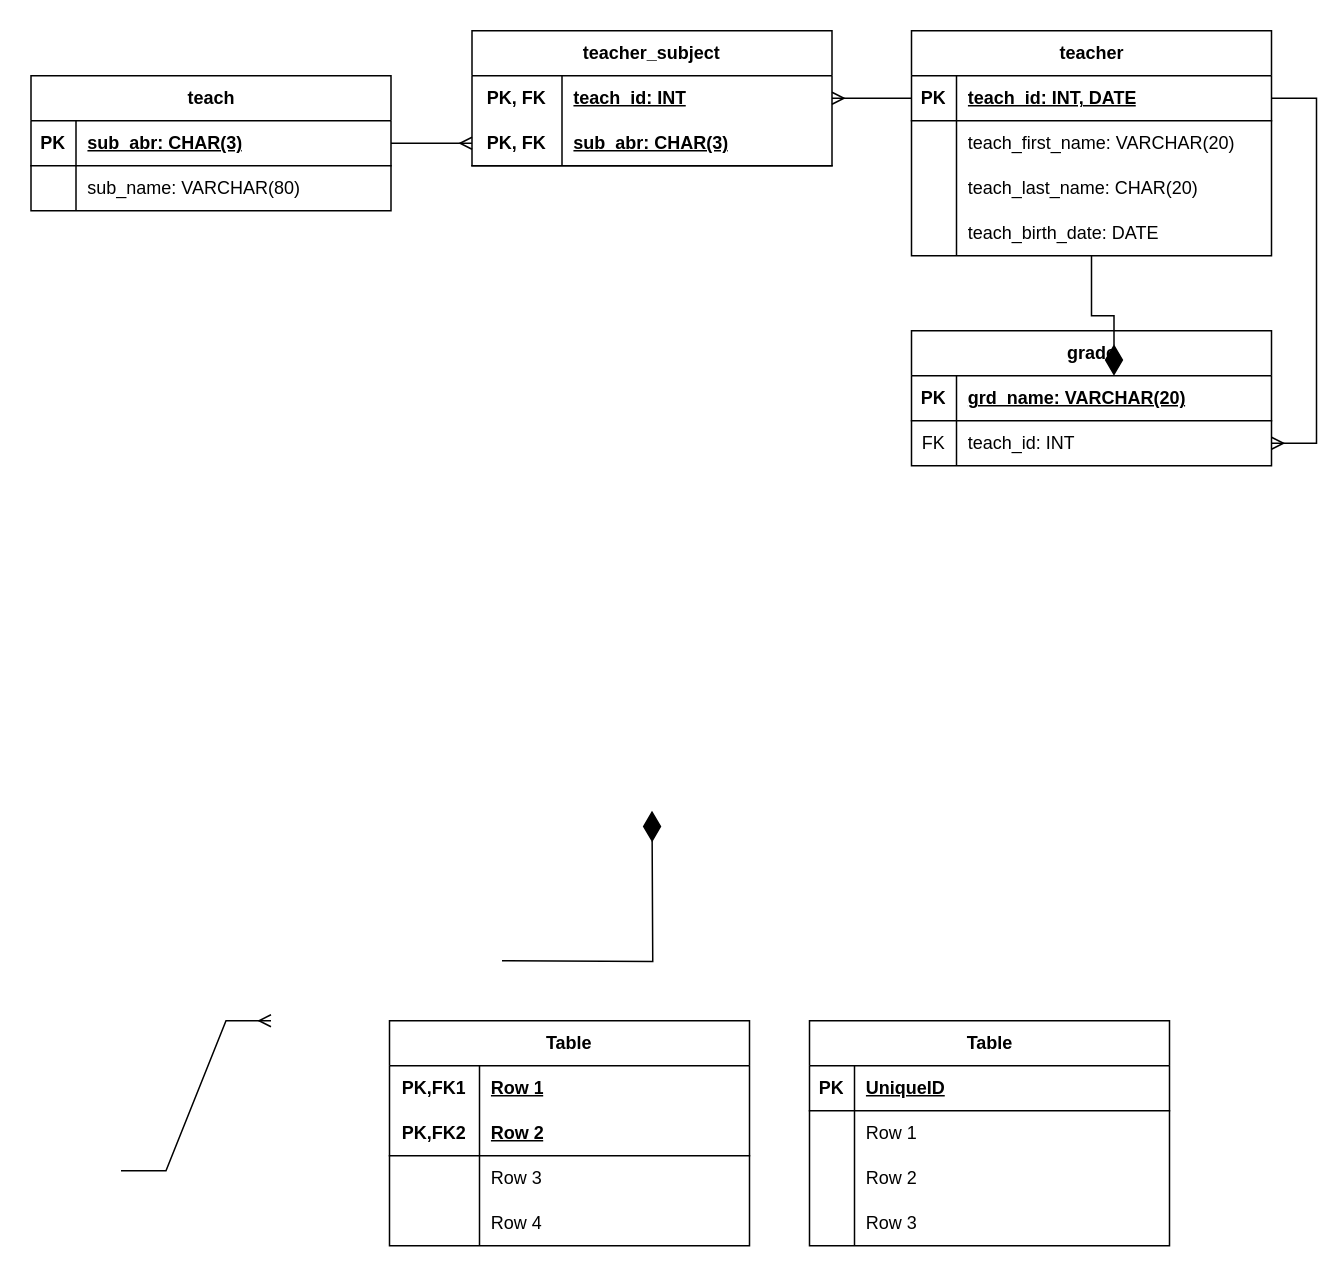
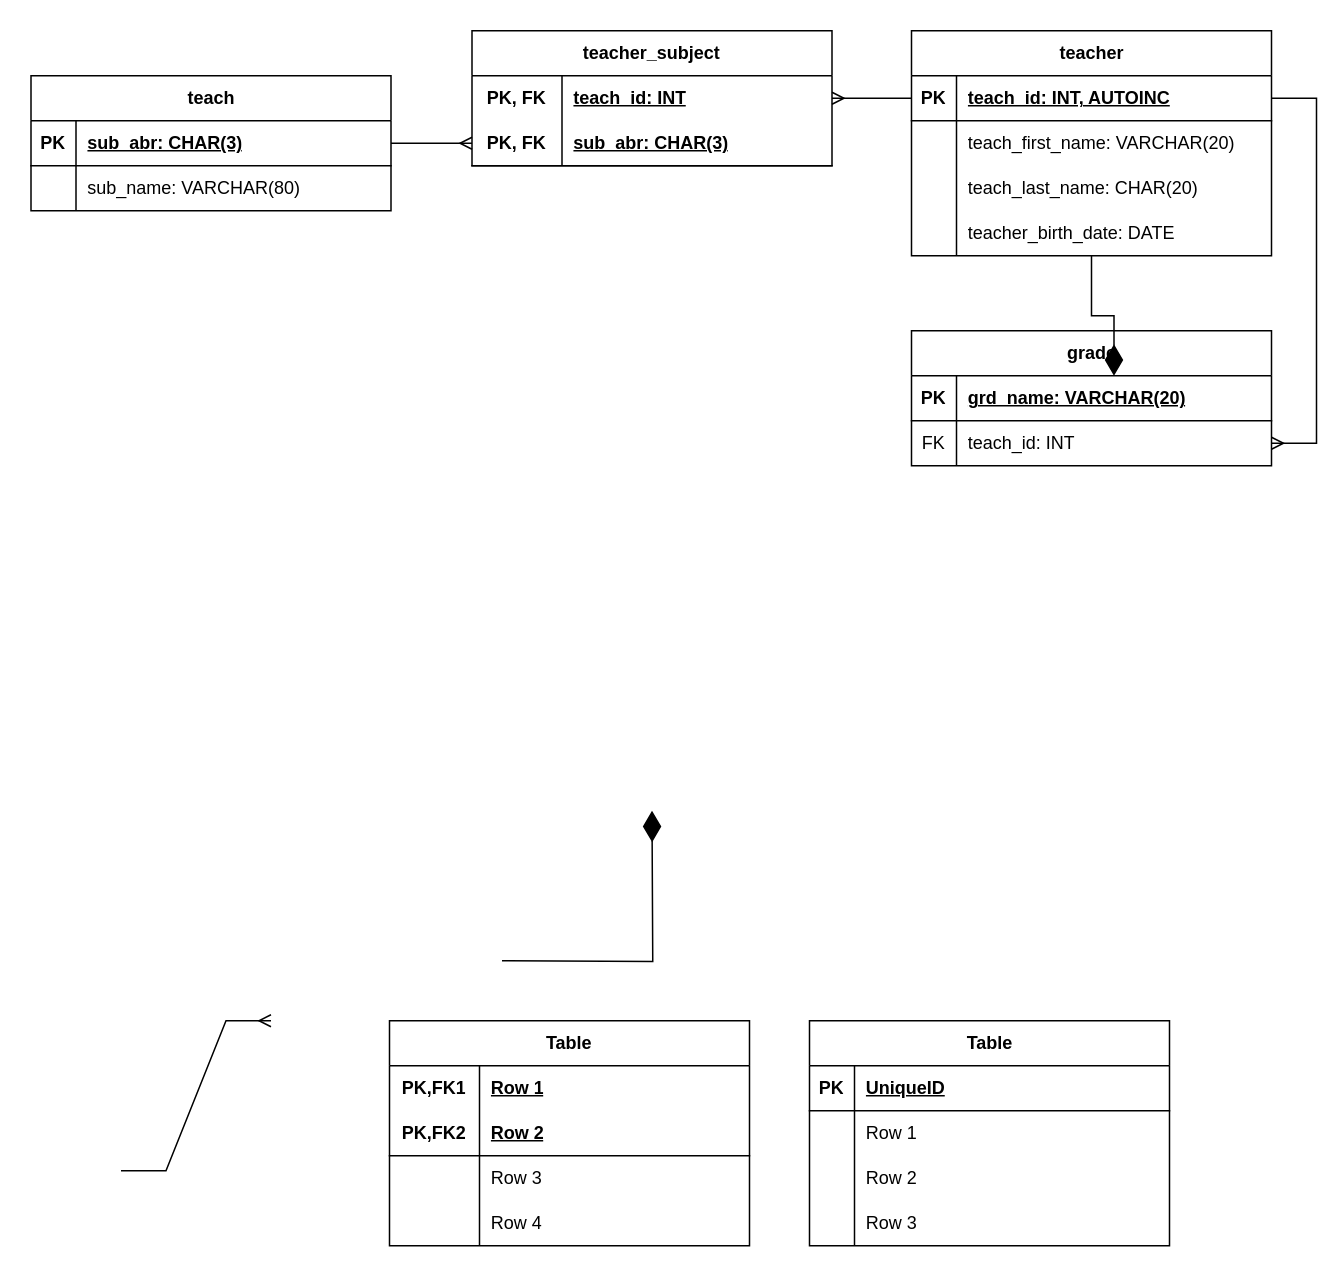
node "teach_id: INT, DATE": label "teach_id: INT, DATE" -> "teach_id: INT, AUTOINC"
node "teach_birth_date: DATE": label "teach_birth_date: DATE" -> "teacher_birth_date: DATE"
